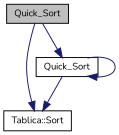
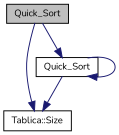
node "Tablica::Sort": label "Tablica::Sort" -> "Tablica::Size"
